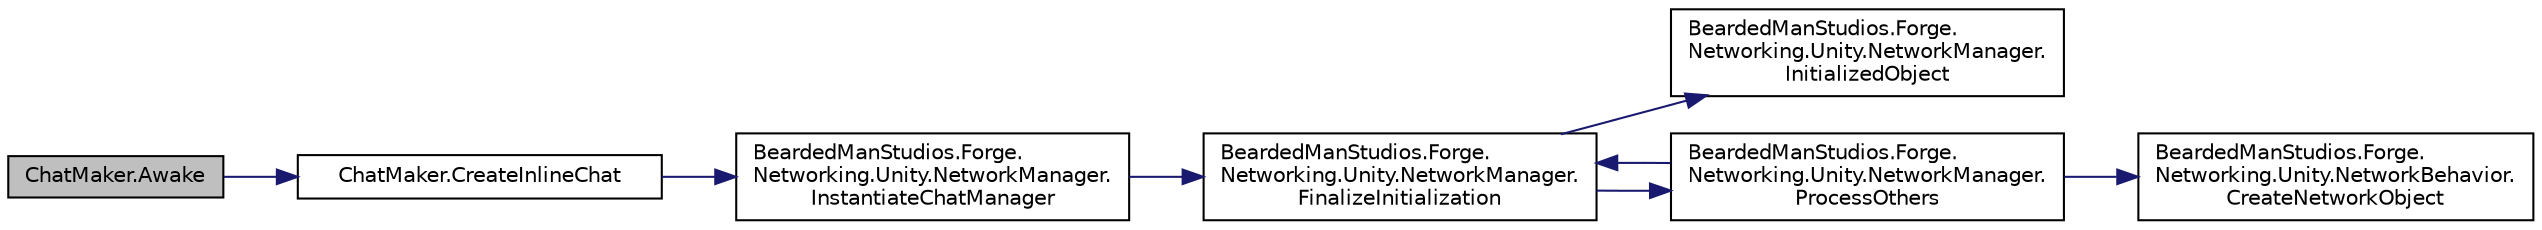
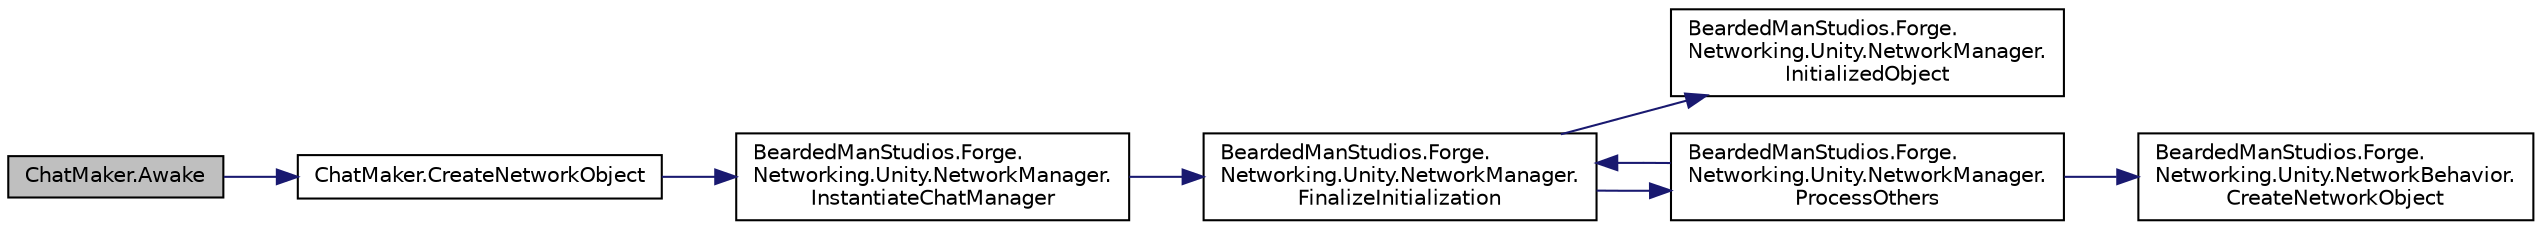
node "ChatMaker.CreateInlineChat": label "ChatMaker.CreateInlineChat" -> "ChatMaker.CreateNetworkObject"
